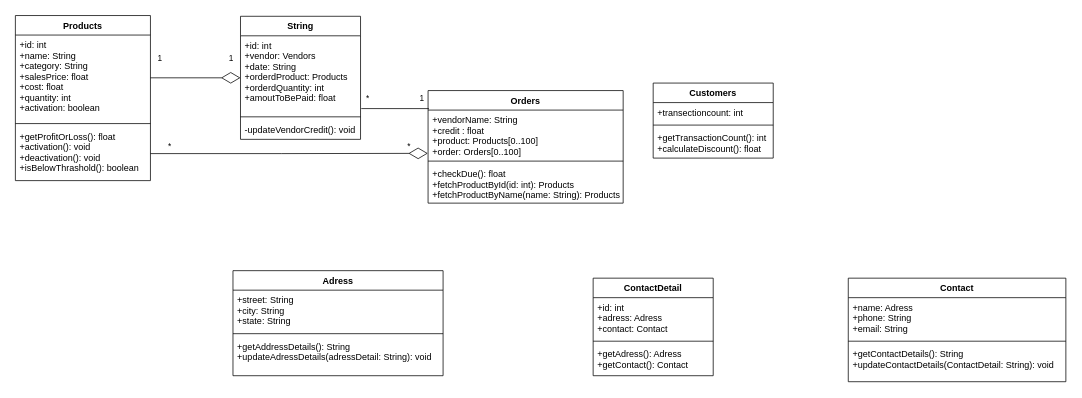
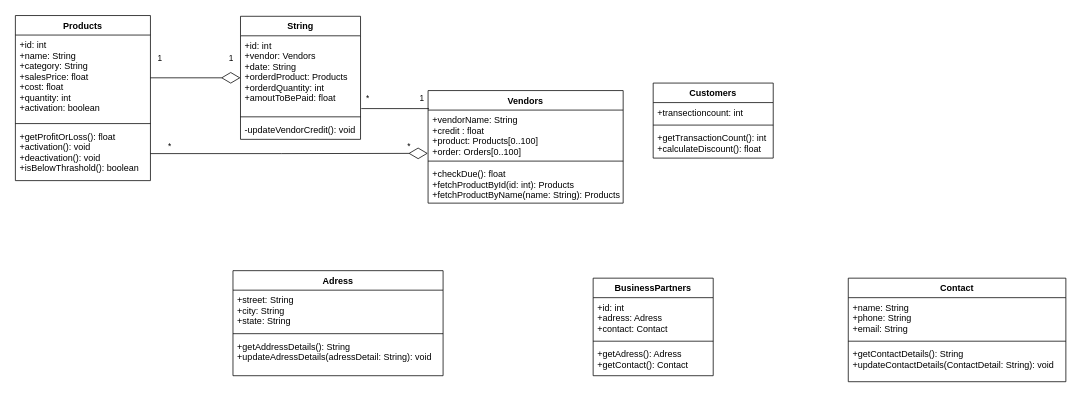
node "Orders": label "Orders" -> "Vendors"
node "ContactDetail": label "ContactDetail" -> "BusinessPartners"
node "+name: Adress +phone: String +email: String": label "+name: Adress +phone: String +email: String" -> "+name: String +phone: String +email: String"
